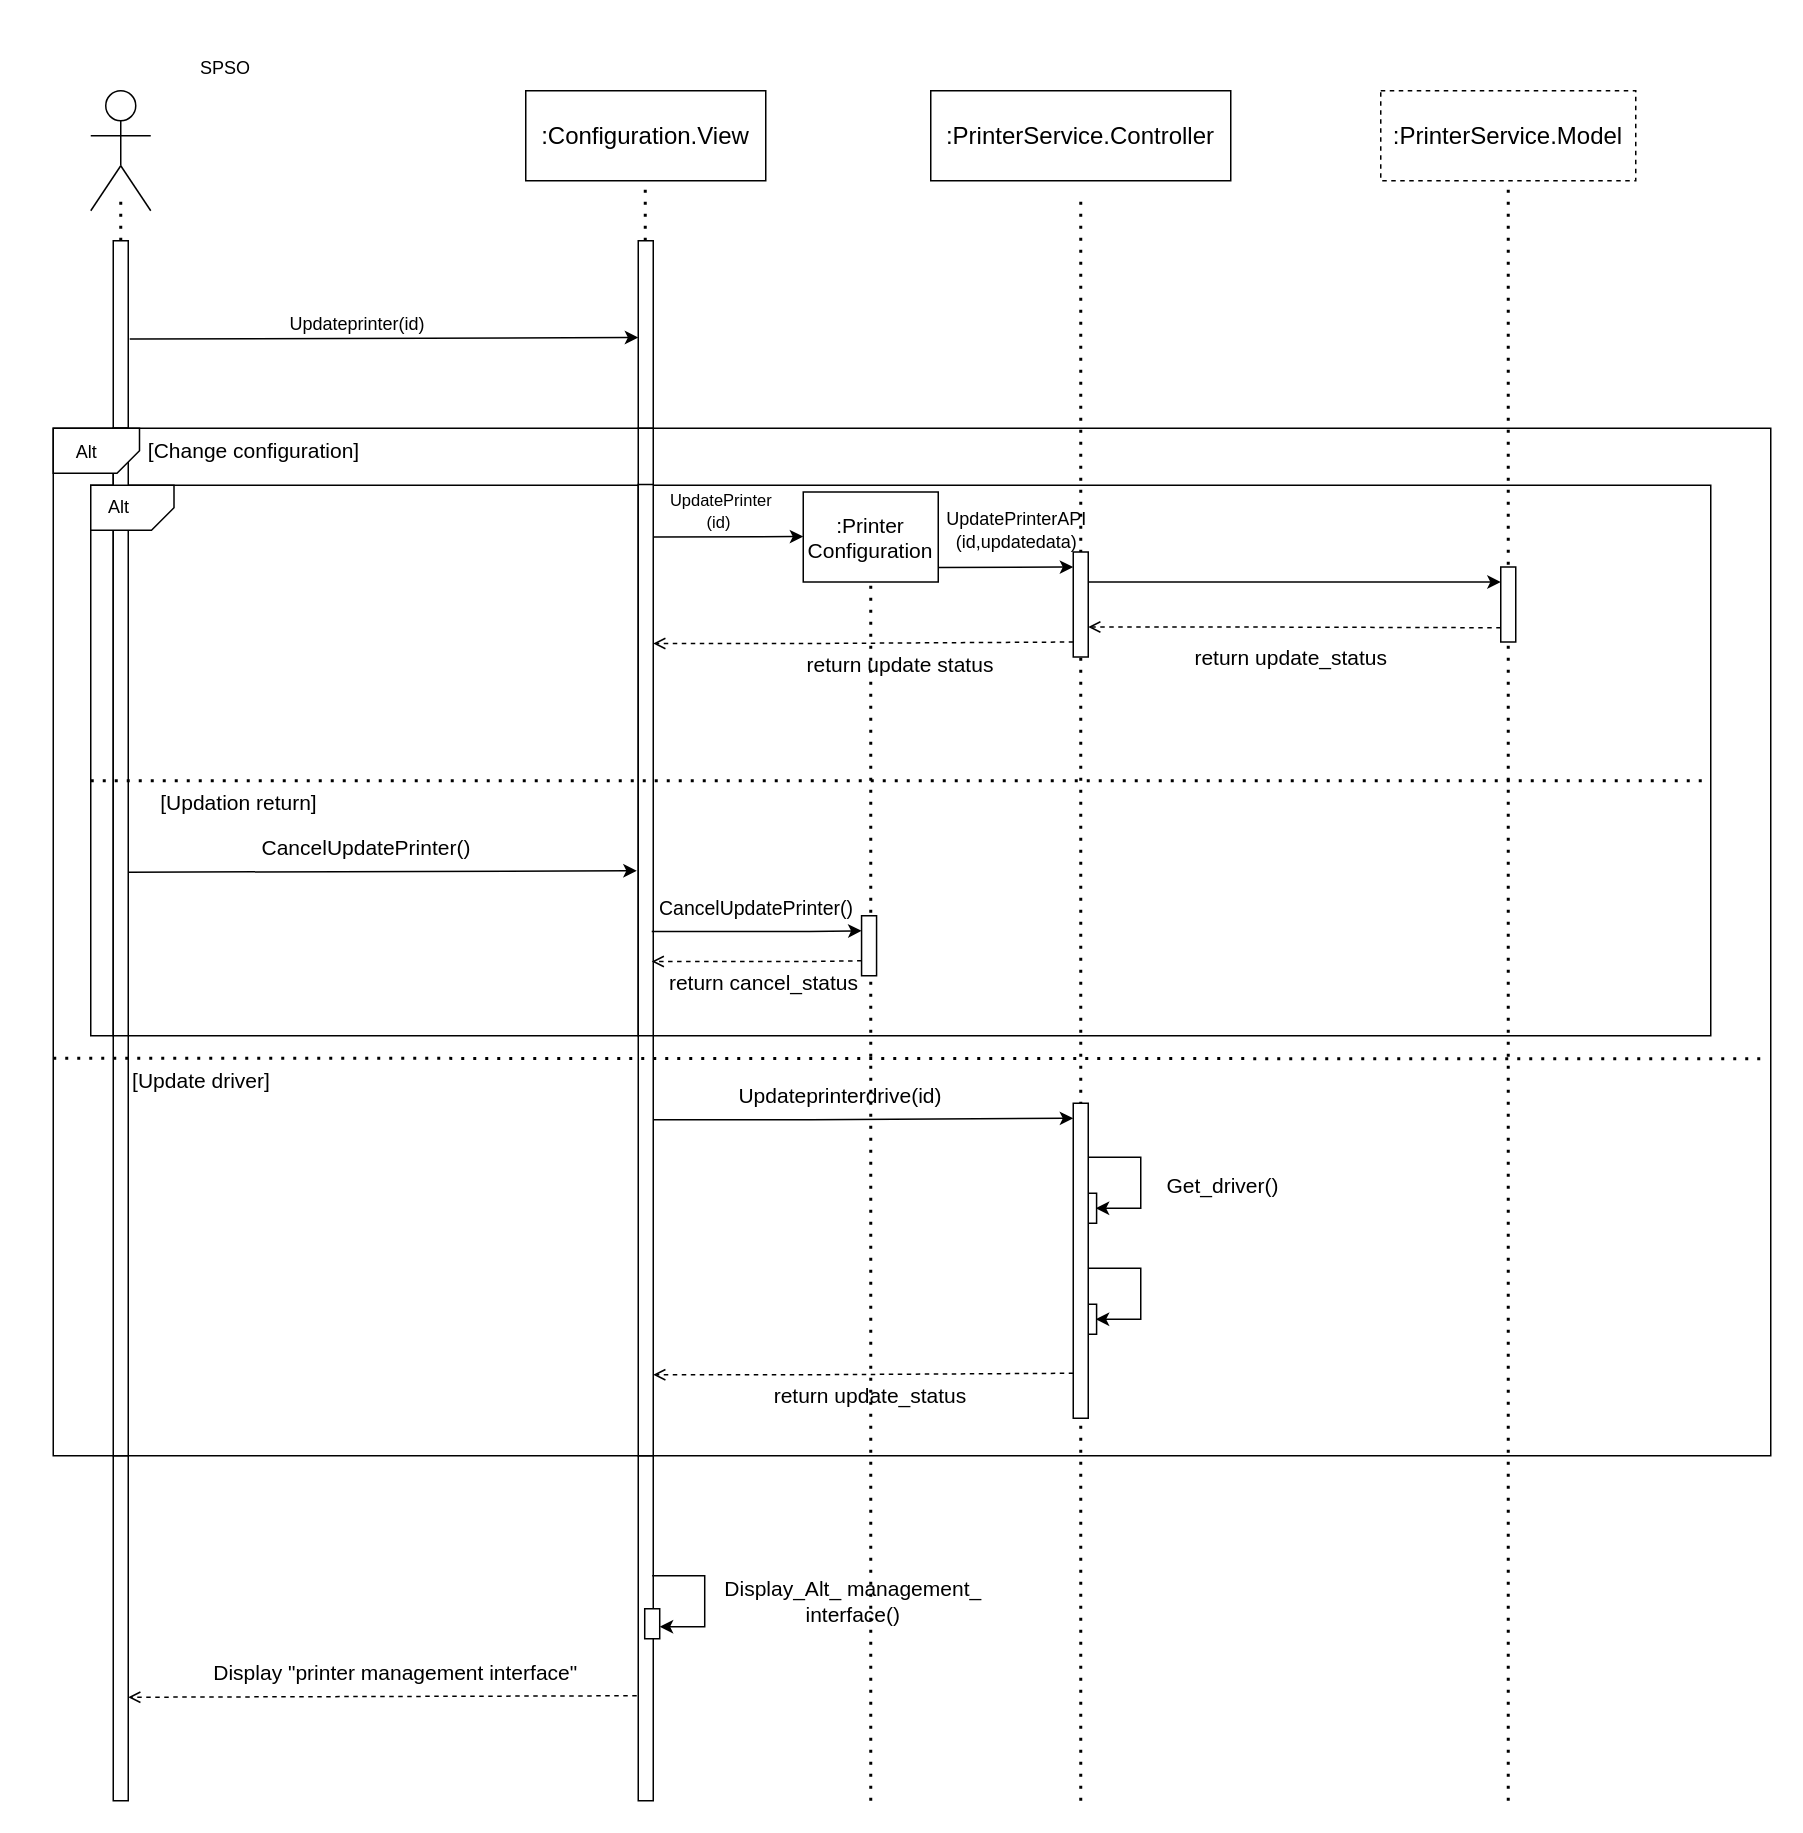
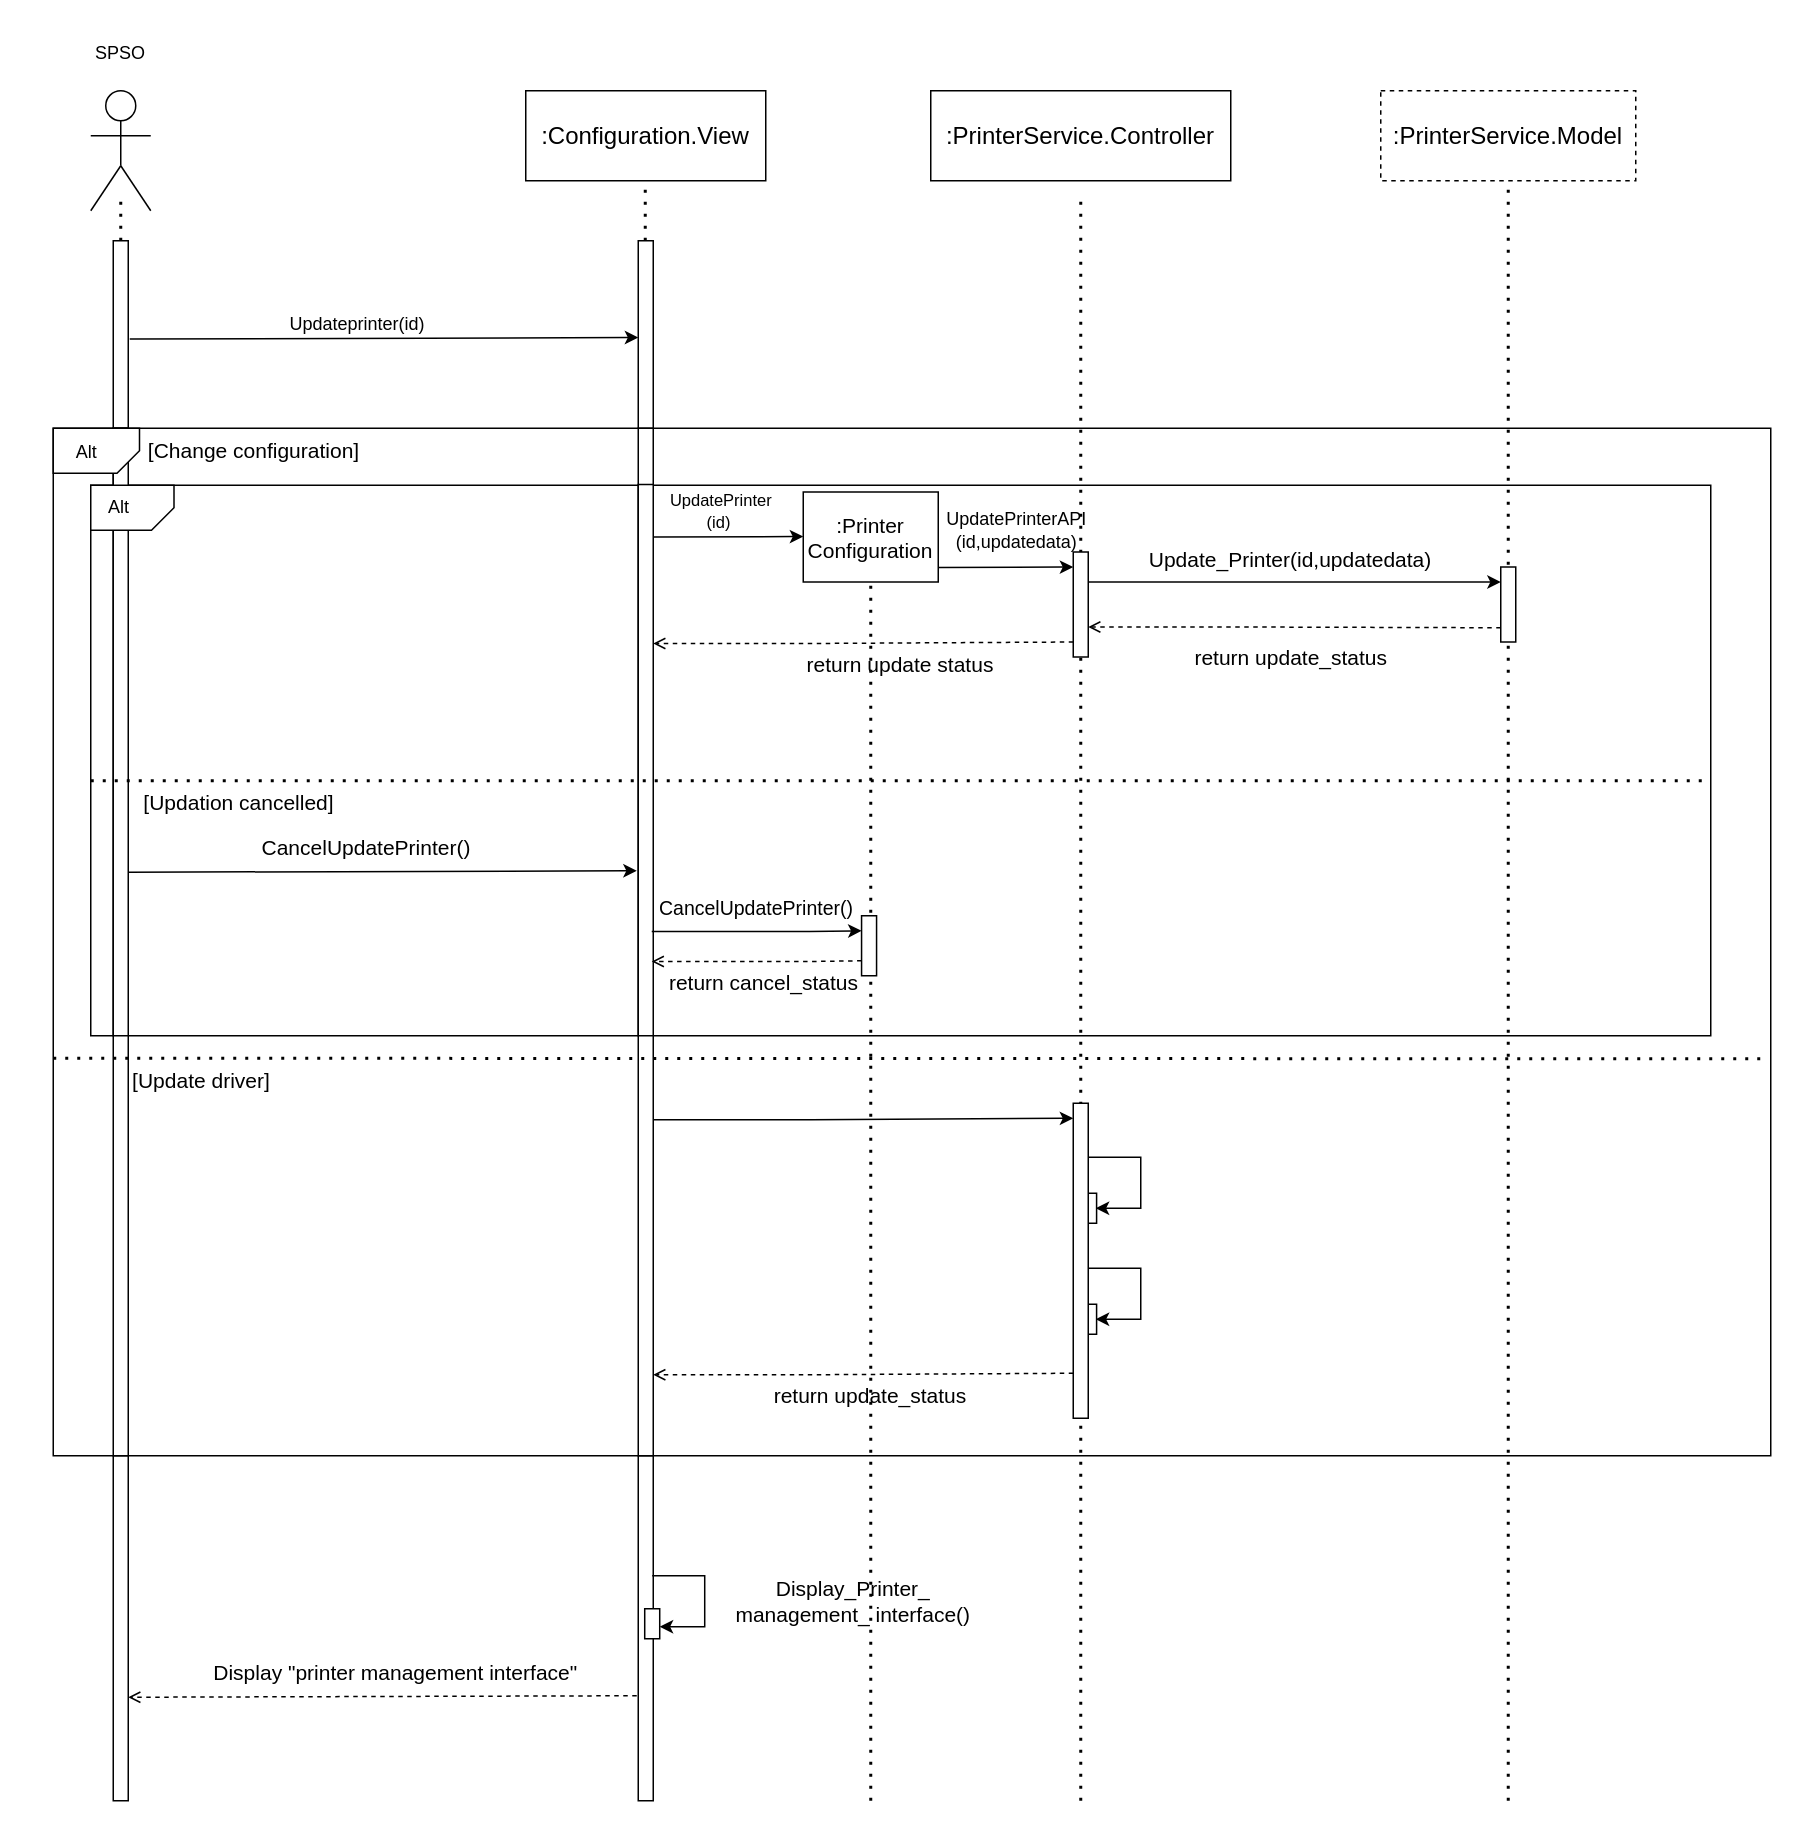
node "SPSO": moved (226, 68) -> (121, 53)
node "Update_Printer(id,updatedata)": added
node "[Updation return]": label "[Updation return]" -> "[Updation cancelled]"
node "Updateprinterdrive(id)": removed
node "Get_driver()": removed
node "Display_Alt_ management_ interface()": label "Display_Alt_ management_ interface()" -> "Display_Printer_ management_ interface()"
